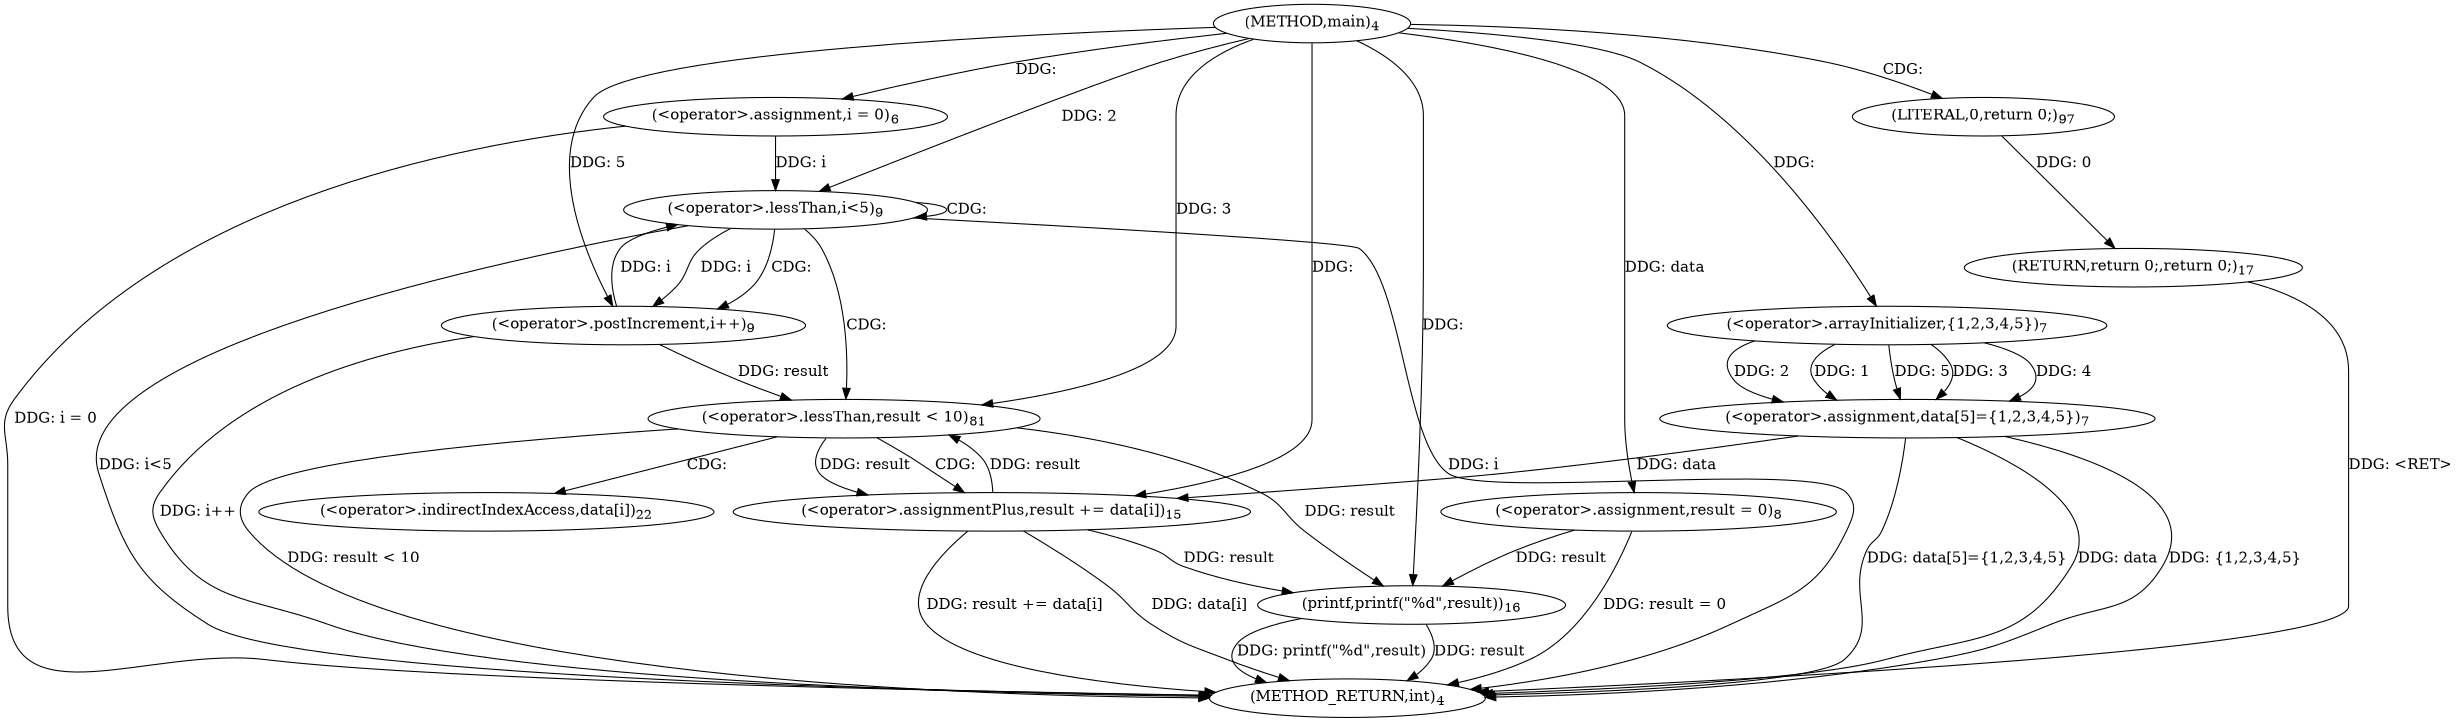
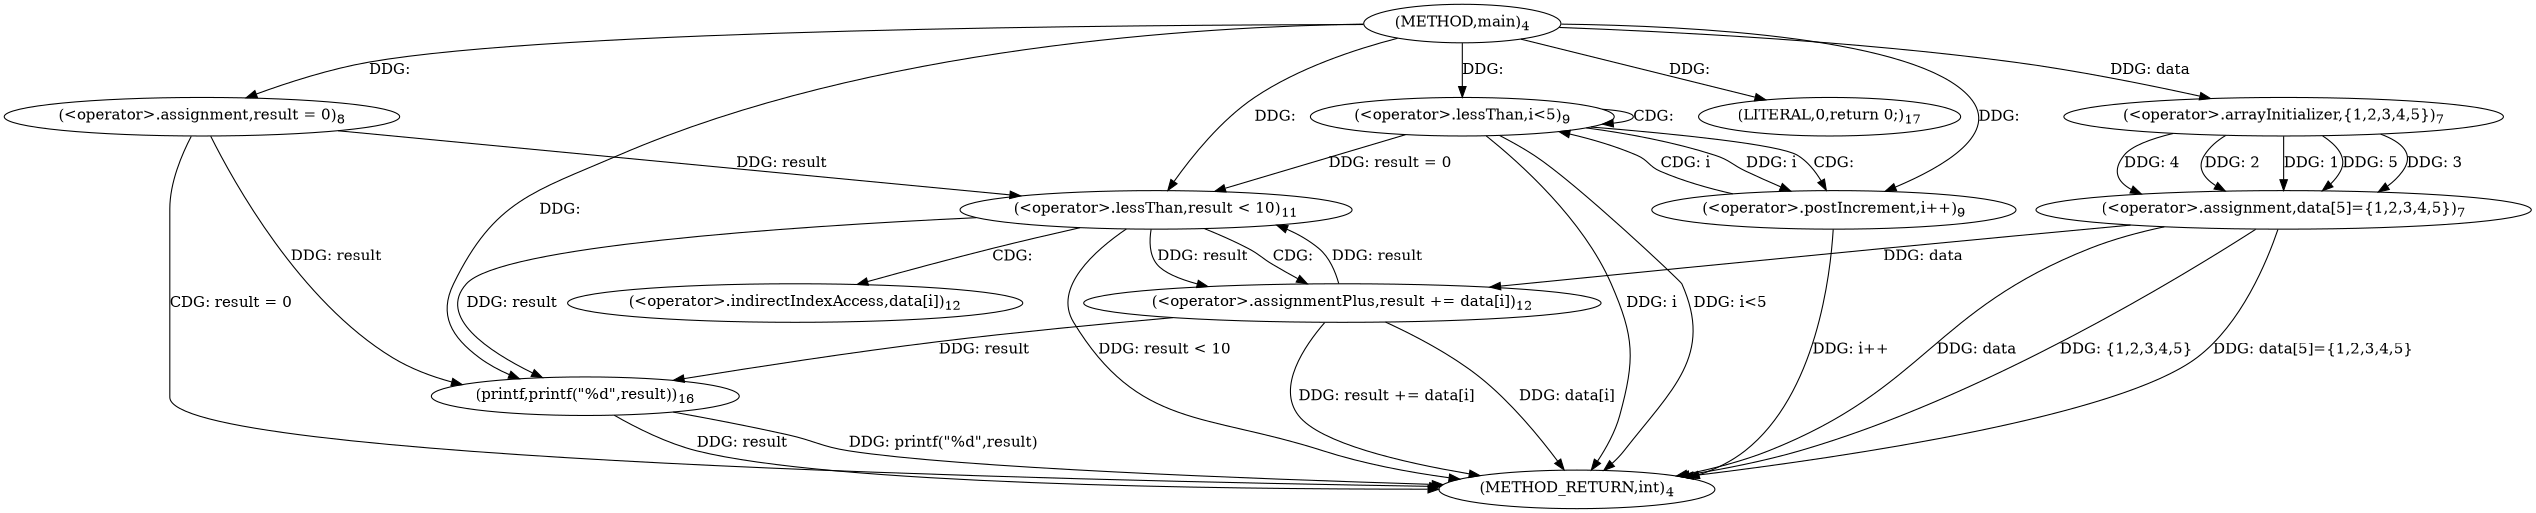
edge "(METHOD,main)" -> "(LITERAL,0,return 0;)": label "CDG: " -> "DDG: "
node "(LITERAL,0,return 0;)": text "97" -> "17"
node "(<operator>.assignment,i = 0)": removed
edge "(METHOD,main)" -> "(<operator>.lessThan,i<5)": label "DDG: 2" -> "DDG: "
edge "(METHOD,main)" -> "(<operator>.postIncrement,i++)": label "DDG: 5" -> "DDG: "
edge "(METHOD,main)" -> "(<operator>.arrayInitializer,{1,2,3,4,5})": label "DDG: " -> "DDG: data"
edge "(METHOD,main)" -> "(<operator>.lessThan,result < 10)": label "DDG: 3" -> "DDG: "
edge "(<operator>.postIncrement,i++)" -> "(<operator>.lessThan,i<5)": label "DDG: i" -> "CDG: i"
edge "(METHOD,main)" -> "(<operator>.assignment,result = 0)": label "DDG: data" -> "DDG: "
node "(RETURN,return 0;,return 0;)": removed
edge "(<operator>.lessThan,i<5)" -> "(<operator>.lessThan,result < 10)": label "CDG: " -> "DDG: result = 0"
edge "(METHOD,main)" -> "(<operator>.assignmentPlus,result += data[i])": removed, label "DDG:"
edge "(<operator>.postIncrement,i++)" -> "(<operator>.lessThan,result < 10)": now "(<operator>.assignment,result = 0)" -> "(<operator>.lessThan,result < 10)"
node "(<operator>.lessThan,result < 10)": text "81" -> "11"
node "(<operator>.indirectIndexAccess,data[i])": text "22" -> "12"
node "(<operator>.assignmentPlus,result += data[i])": text "15" -> "12"
edge "(<operator>.assignment,result = 0)" -> "(METHOD_RETURN,int)": label "DDG: result = 0" -> "CDG: result = 0"
